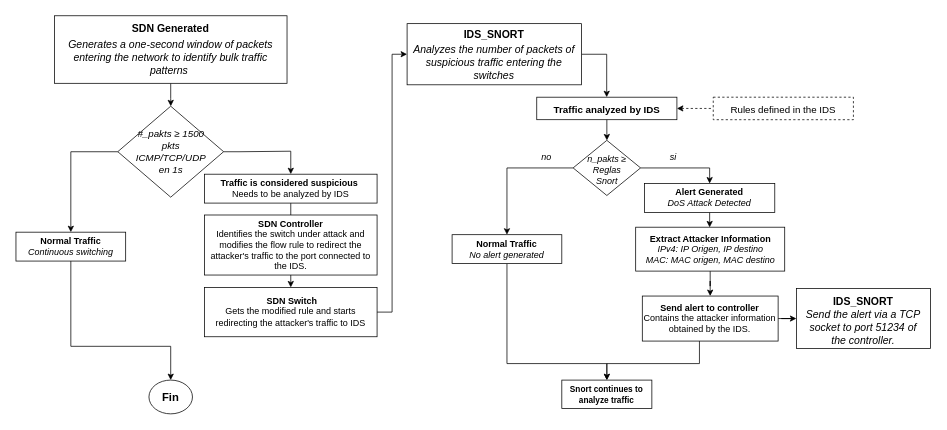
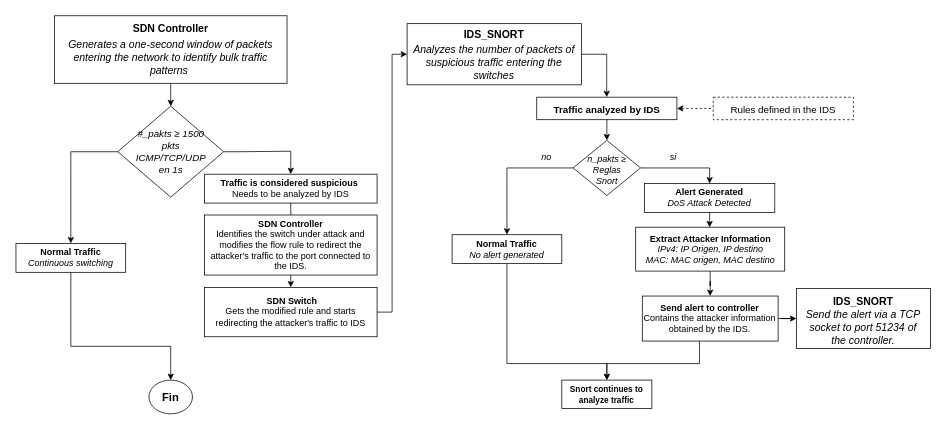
node "SDN Generated": label "SDN Generated" -> "SDN Controller"
node "Normal Traffic Continuous switching": moved (71, 246) -> (71, 258)
